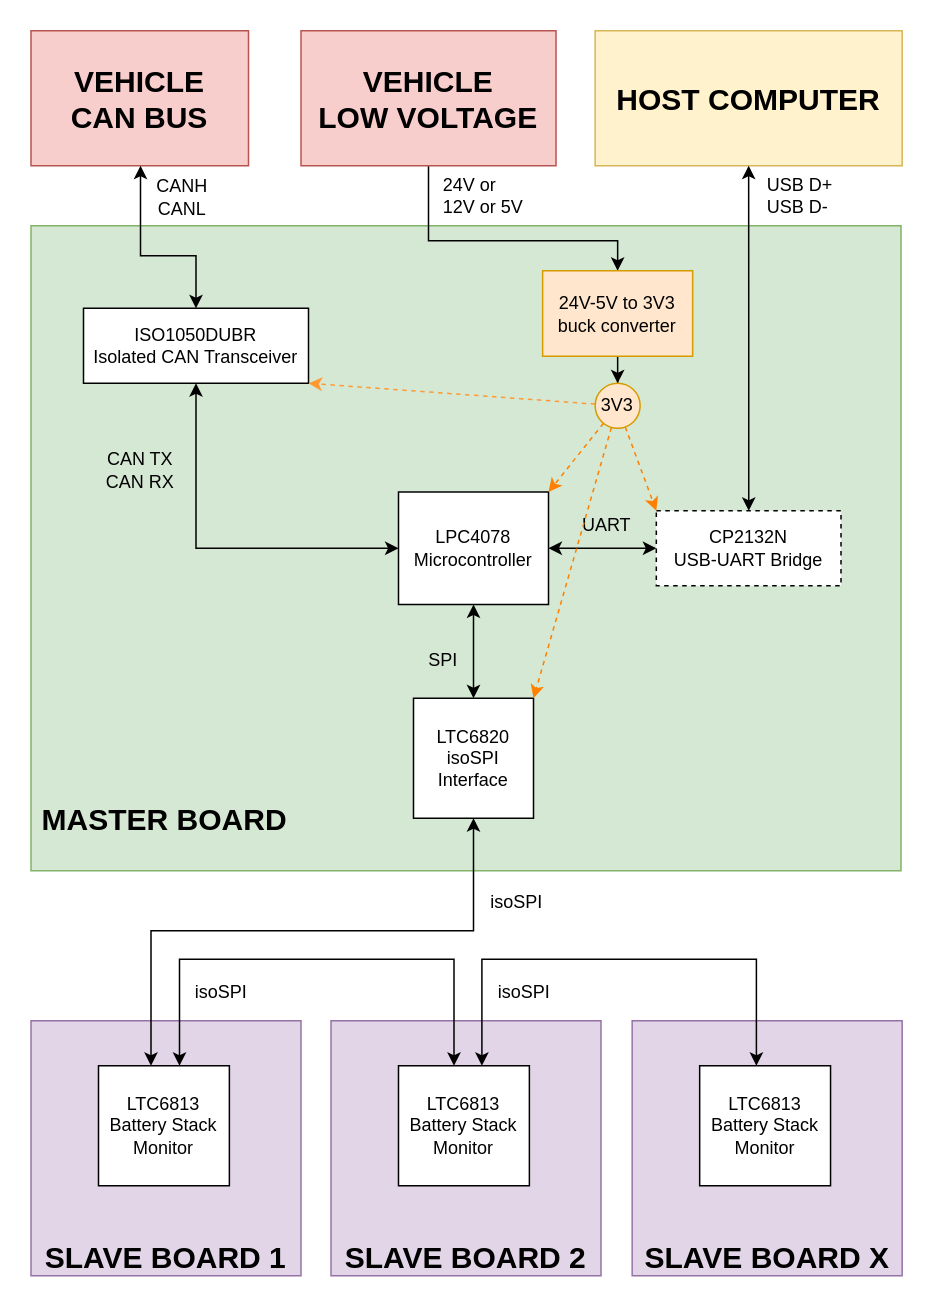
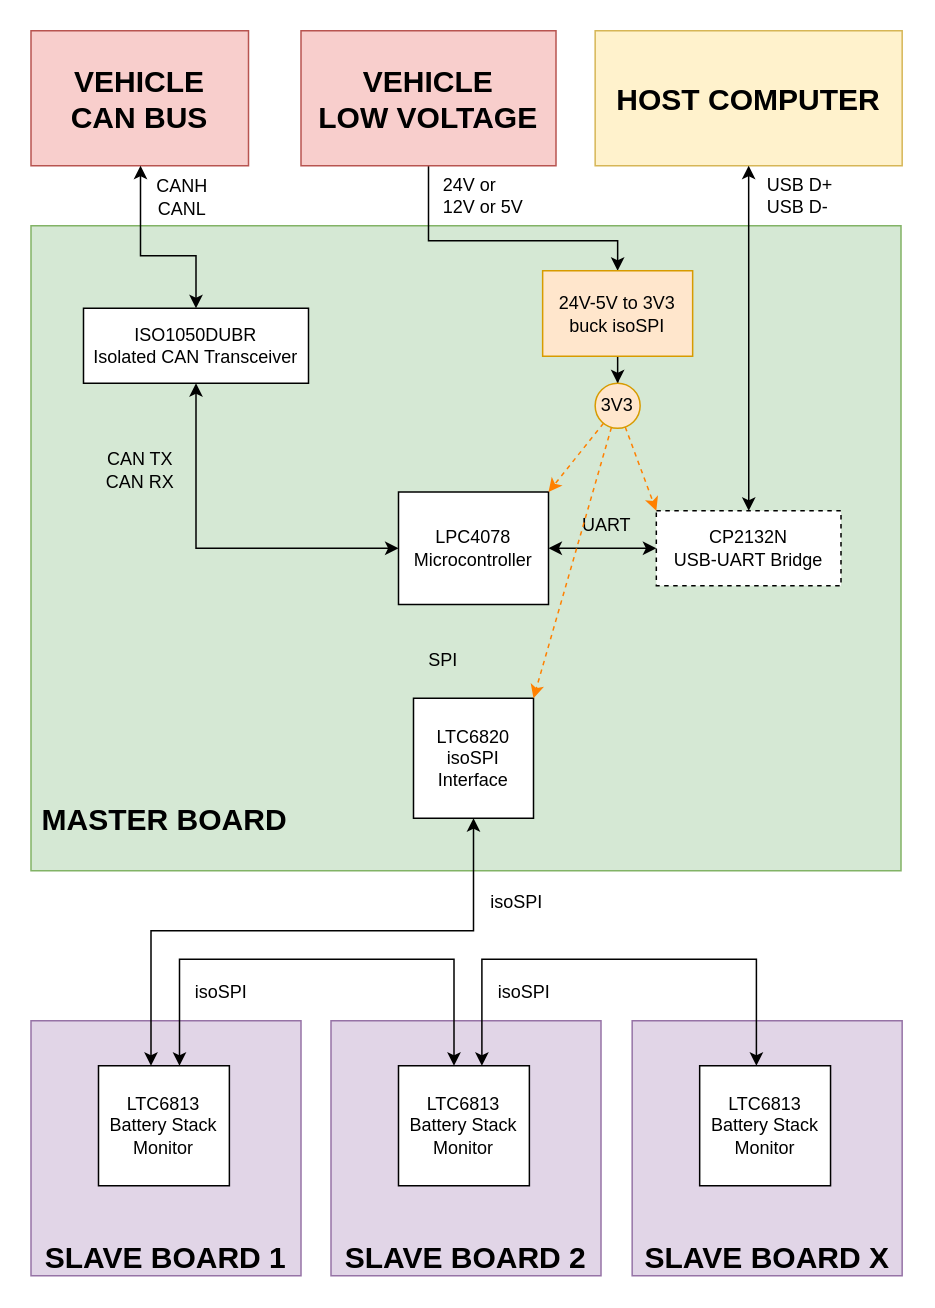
node "24V-5V to 3V3 buck converter": label "24V-5V to 3V3 buck converter" -> "24V-5V to 3V3 buck isoSPI"
edge "3V3" -> "ISO1050DUBR Isolated CAN Transceiver": removed
edge "LPC4078 Microcontroller" -- "LTC6820 isoSPI Interface": removed
